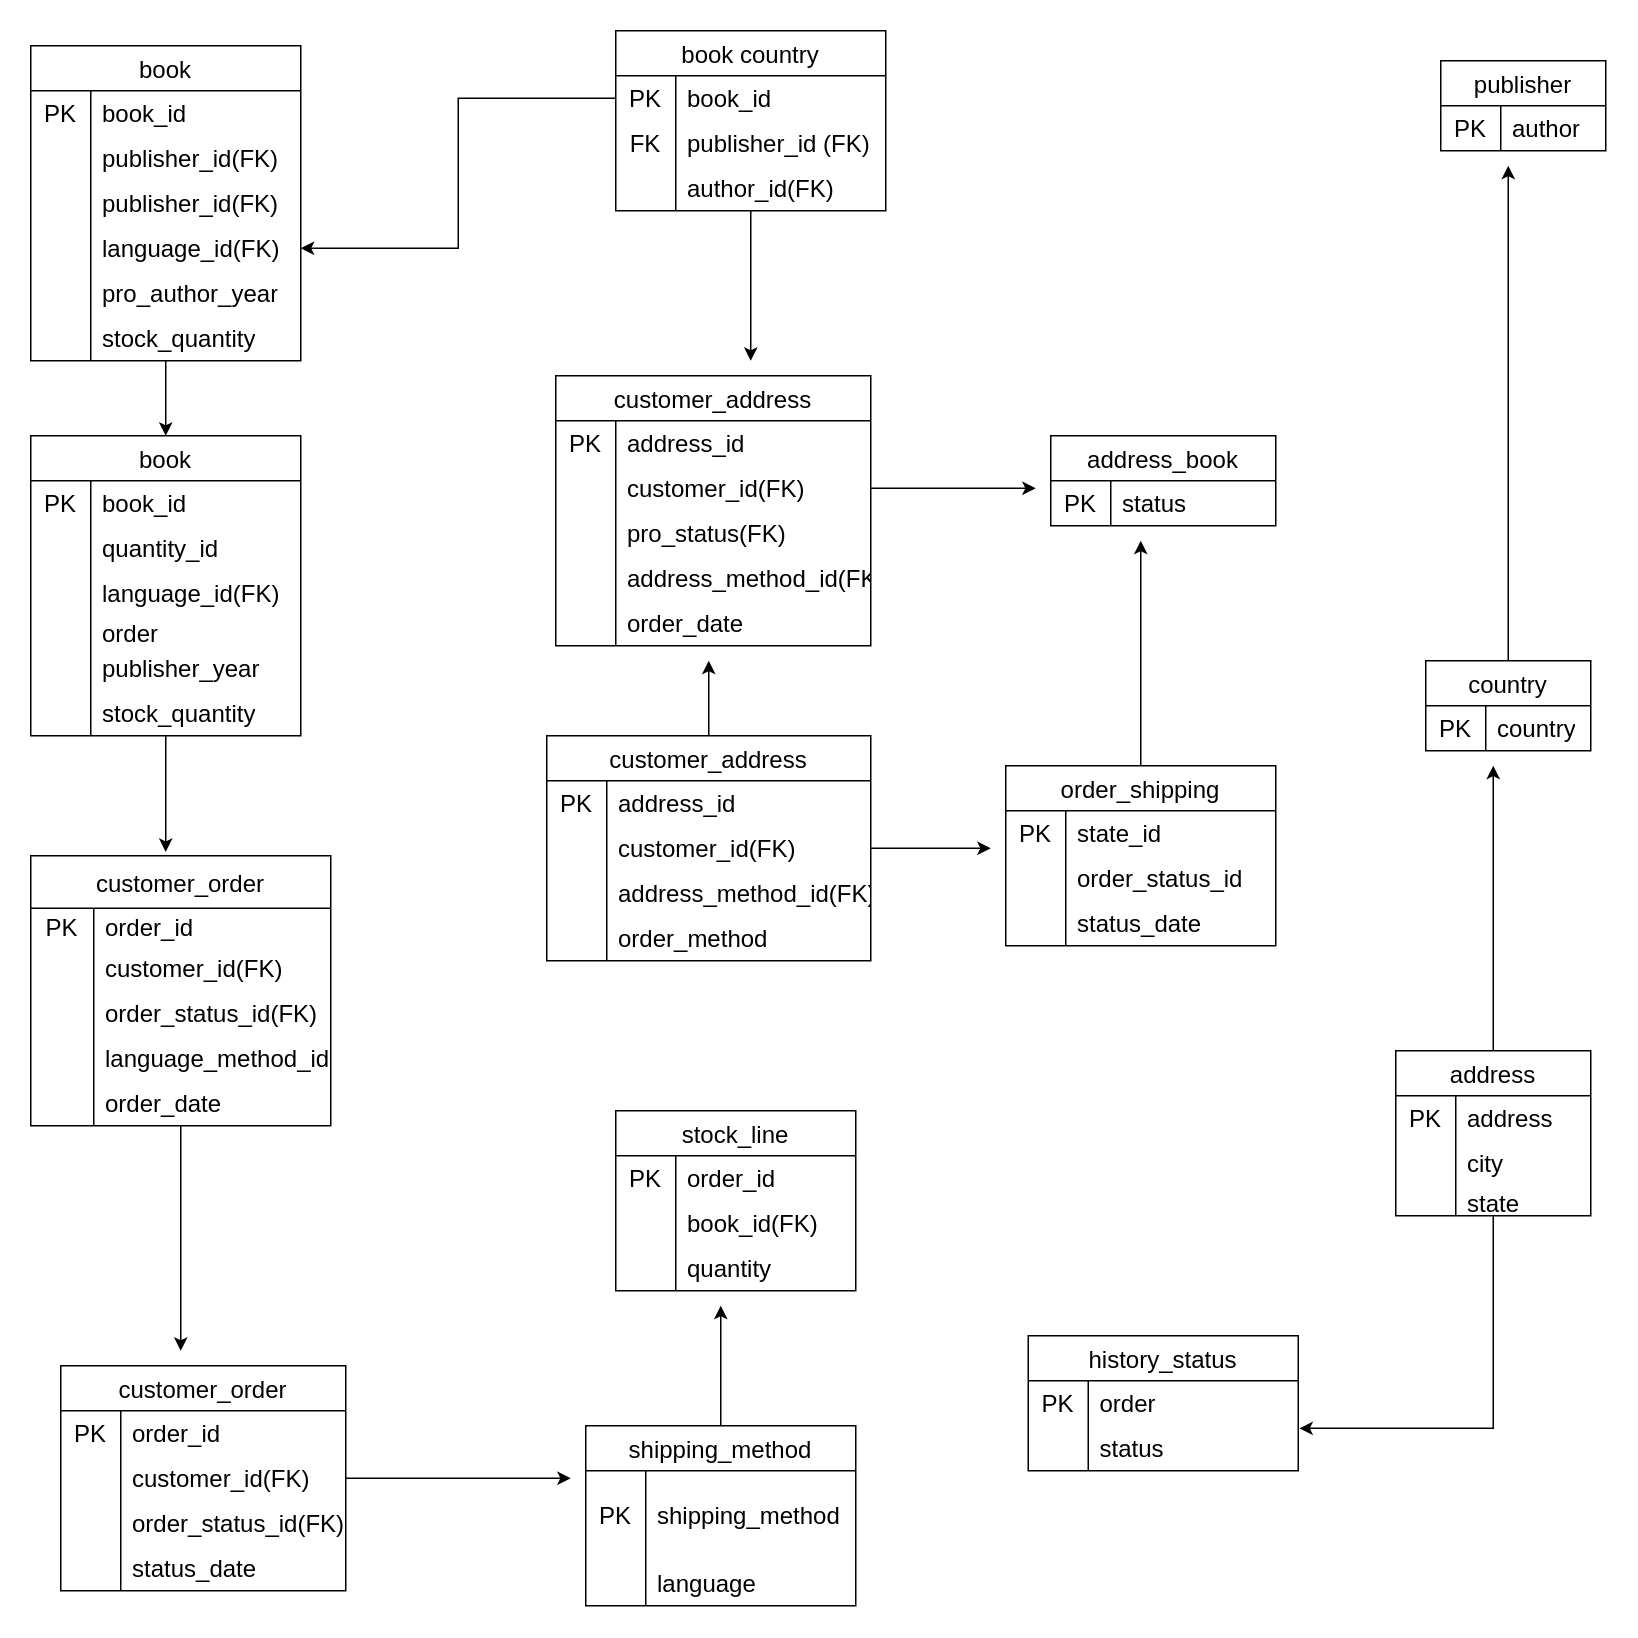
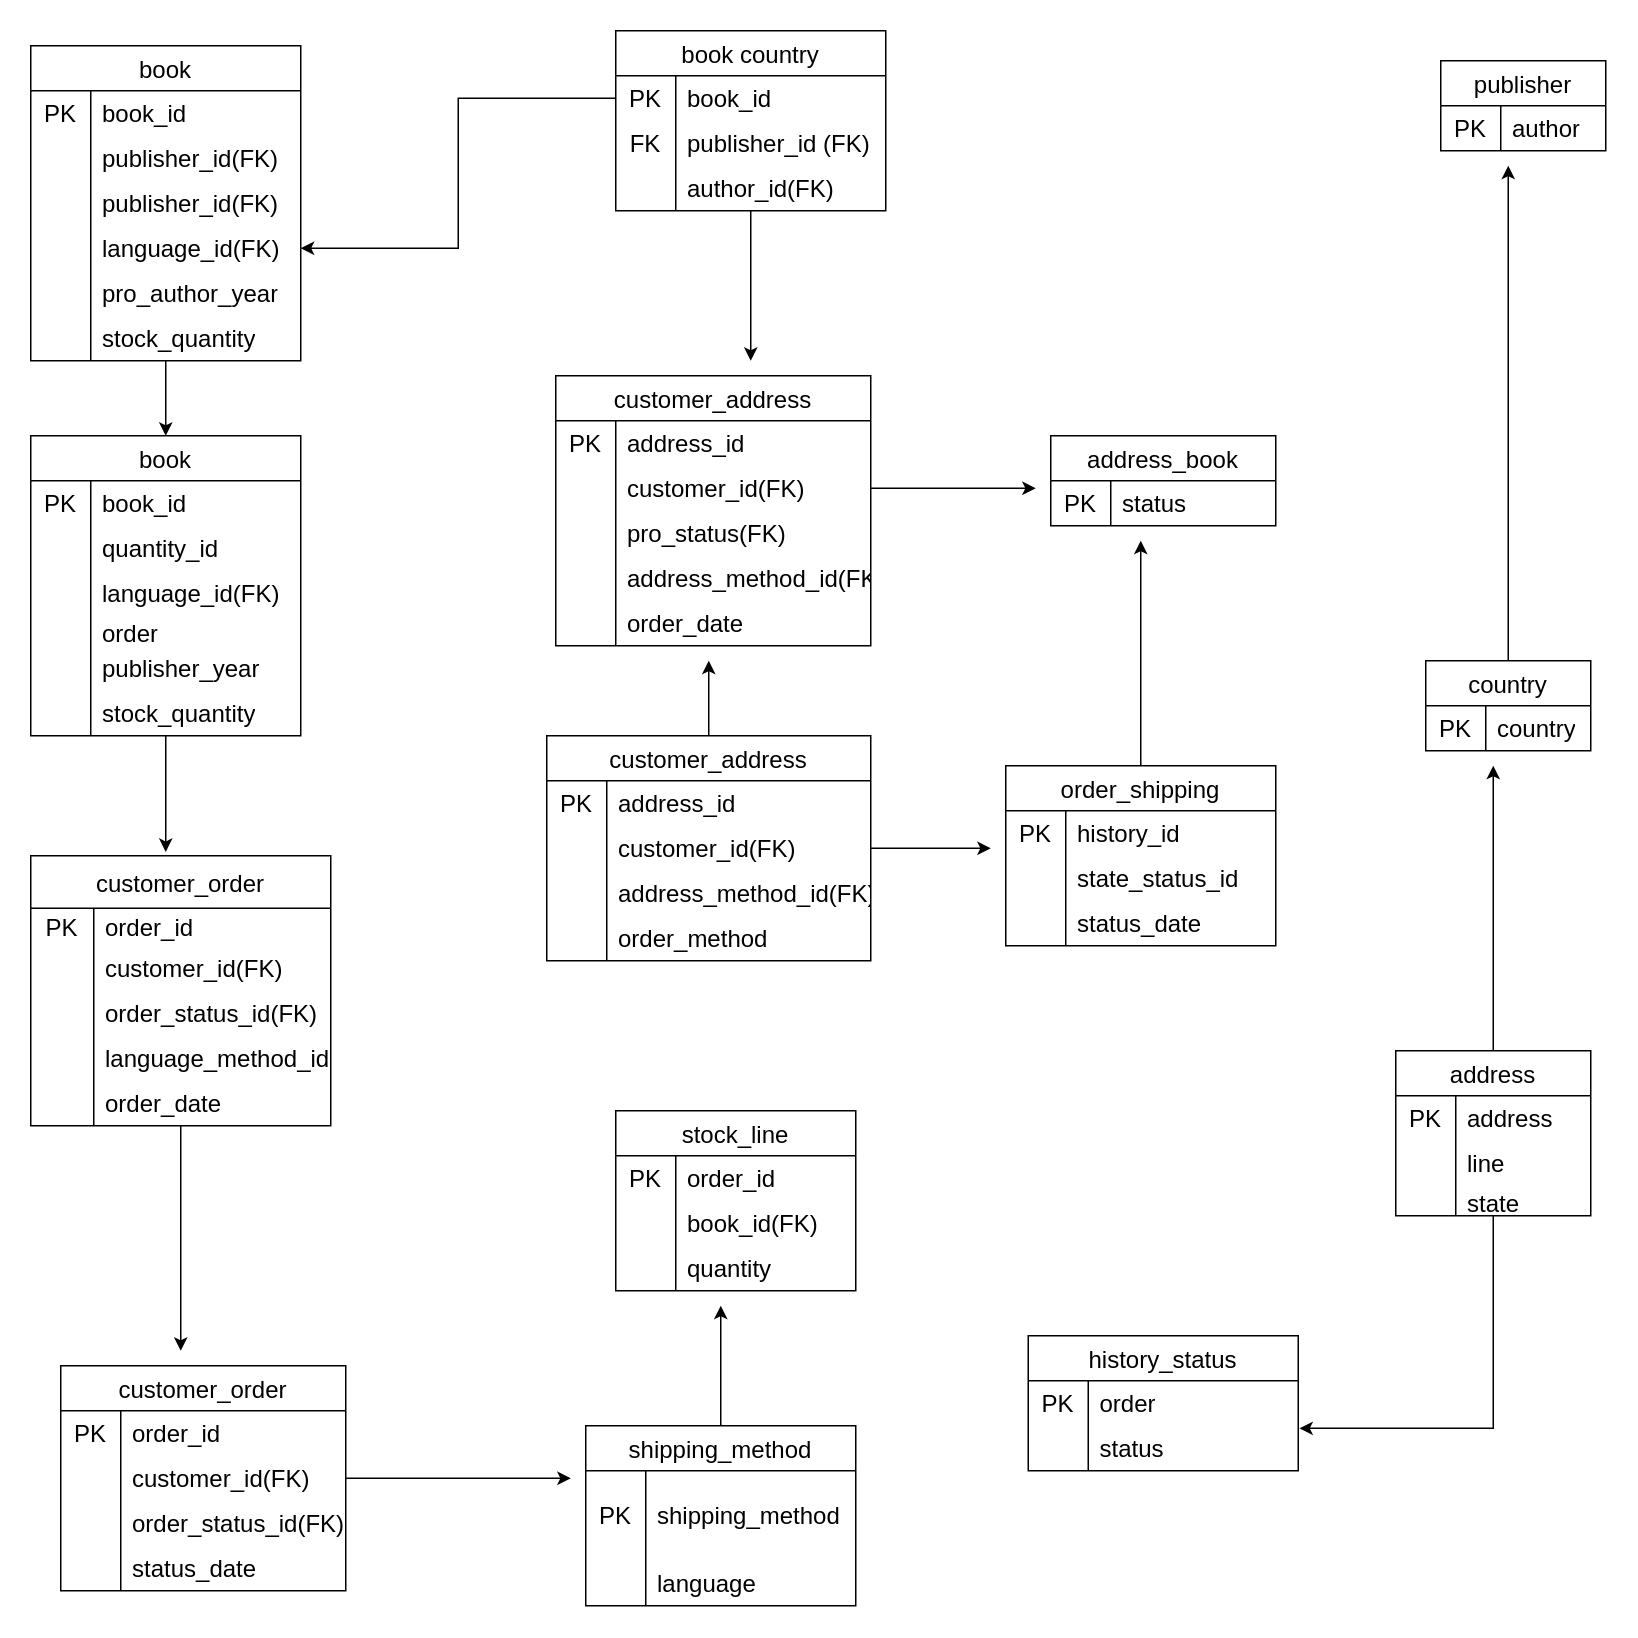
node "state_id": label "state_id" -> "history_id"
node "order_status_id": label "order_status_id" -> "state_status_id"
node "city": label "city" -> "line"
